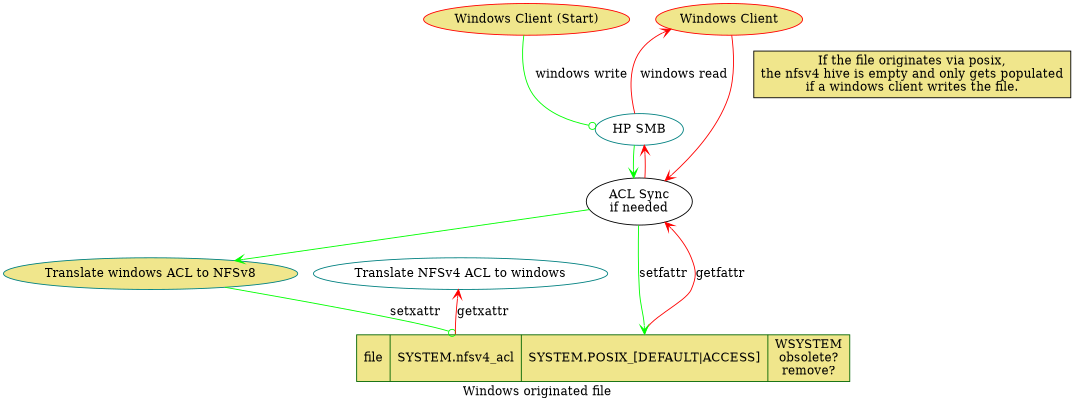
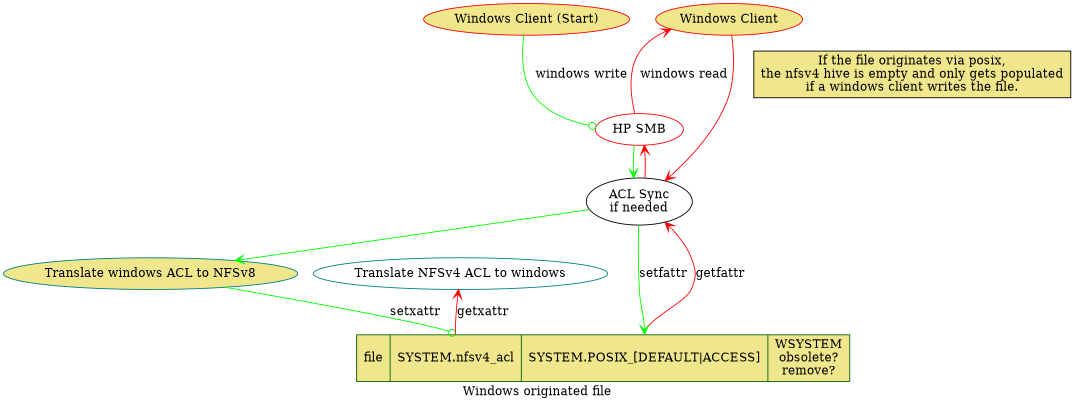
node "HP SMB": color teal -> red
